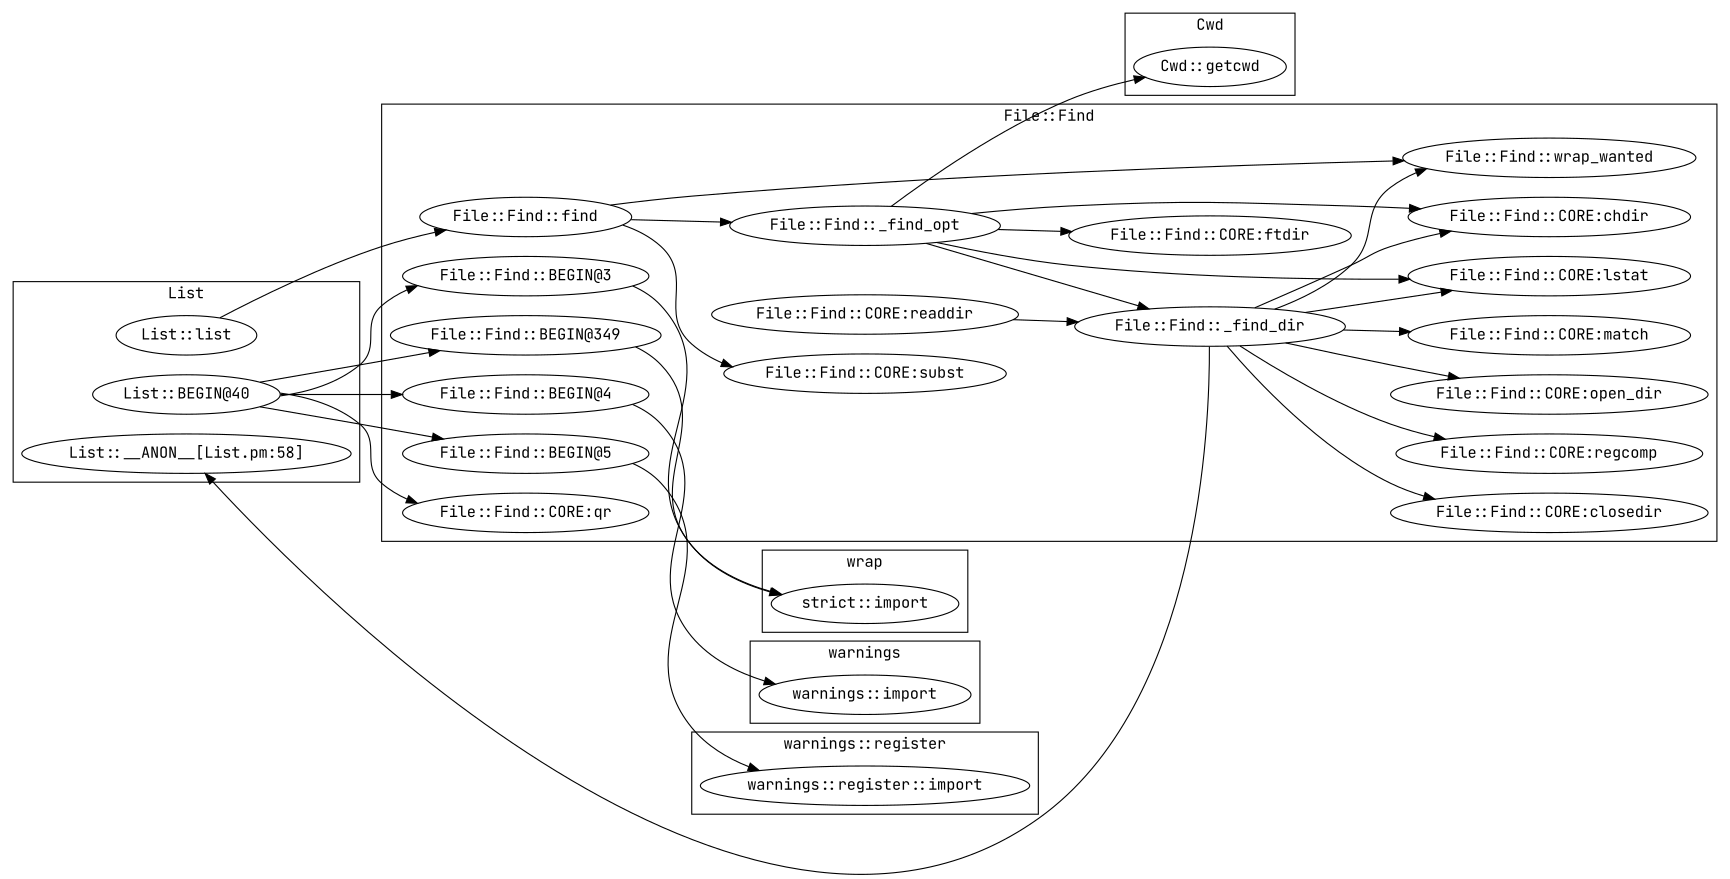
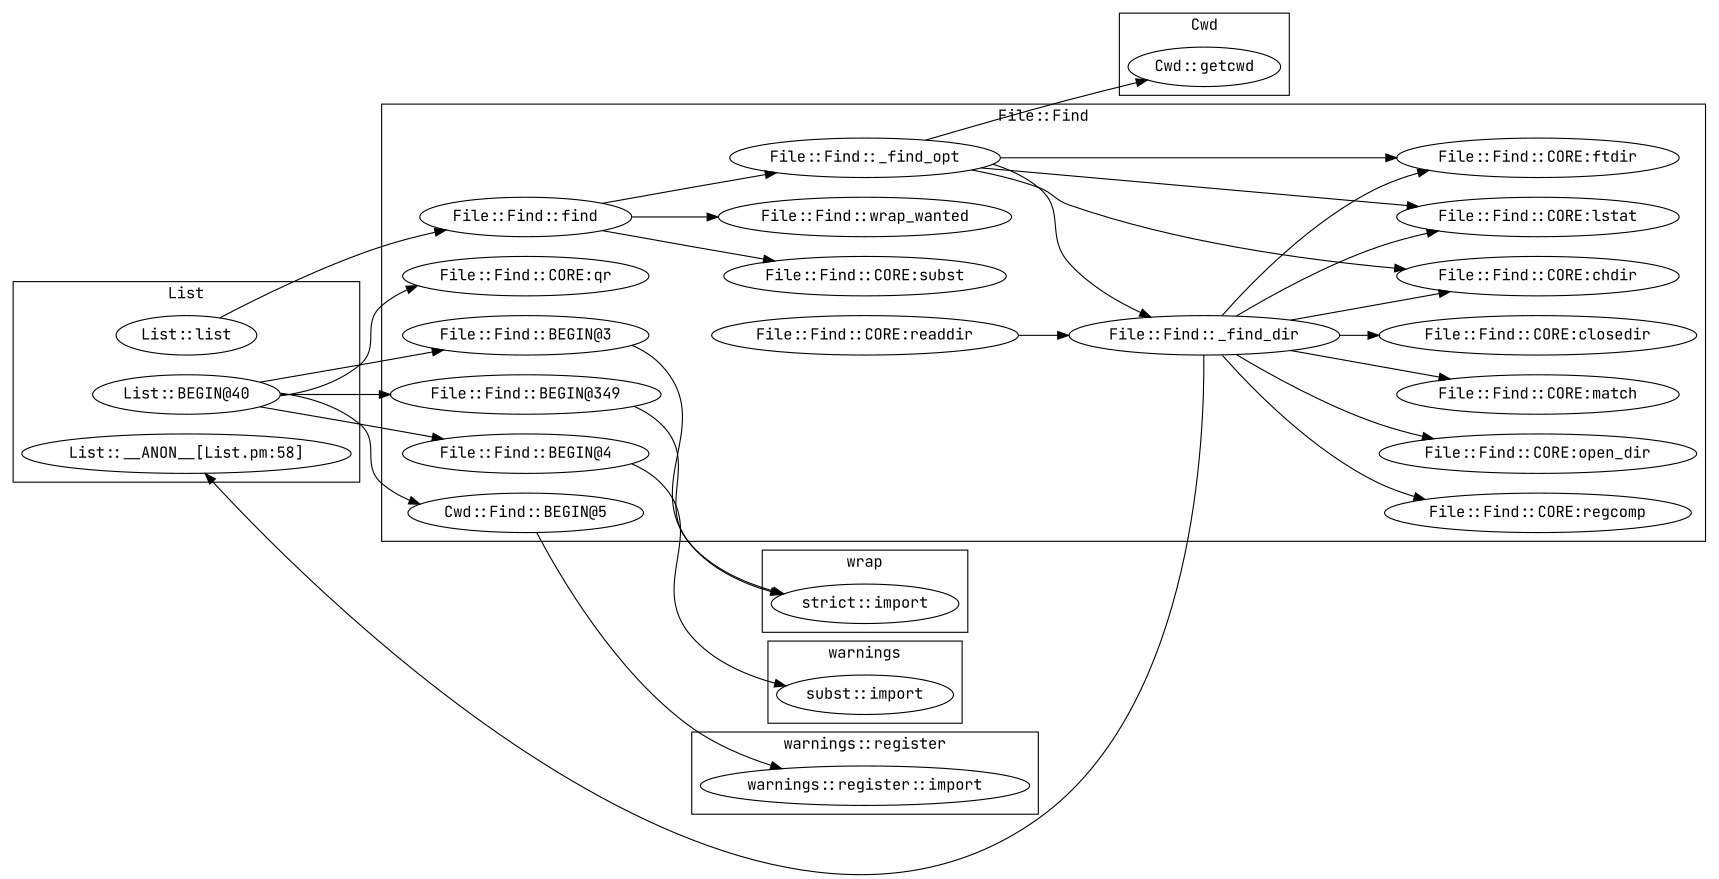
edge "File::Find::_find_dir" -> "File::Find::wrap_wanted": now "File::Find::_find_dir" -> "File::Find::CORE:ftdir"
node "File::Find::BEGIN@5": label "File::Find::BEGIN@5" -> "Cwd::Find::BEGIN@5"
node "warnings::import": label "warnings::import" -> "subst::import"
